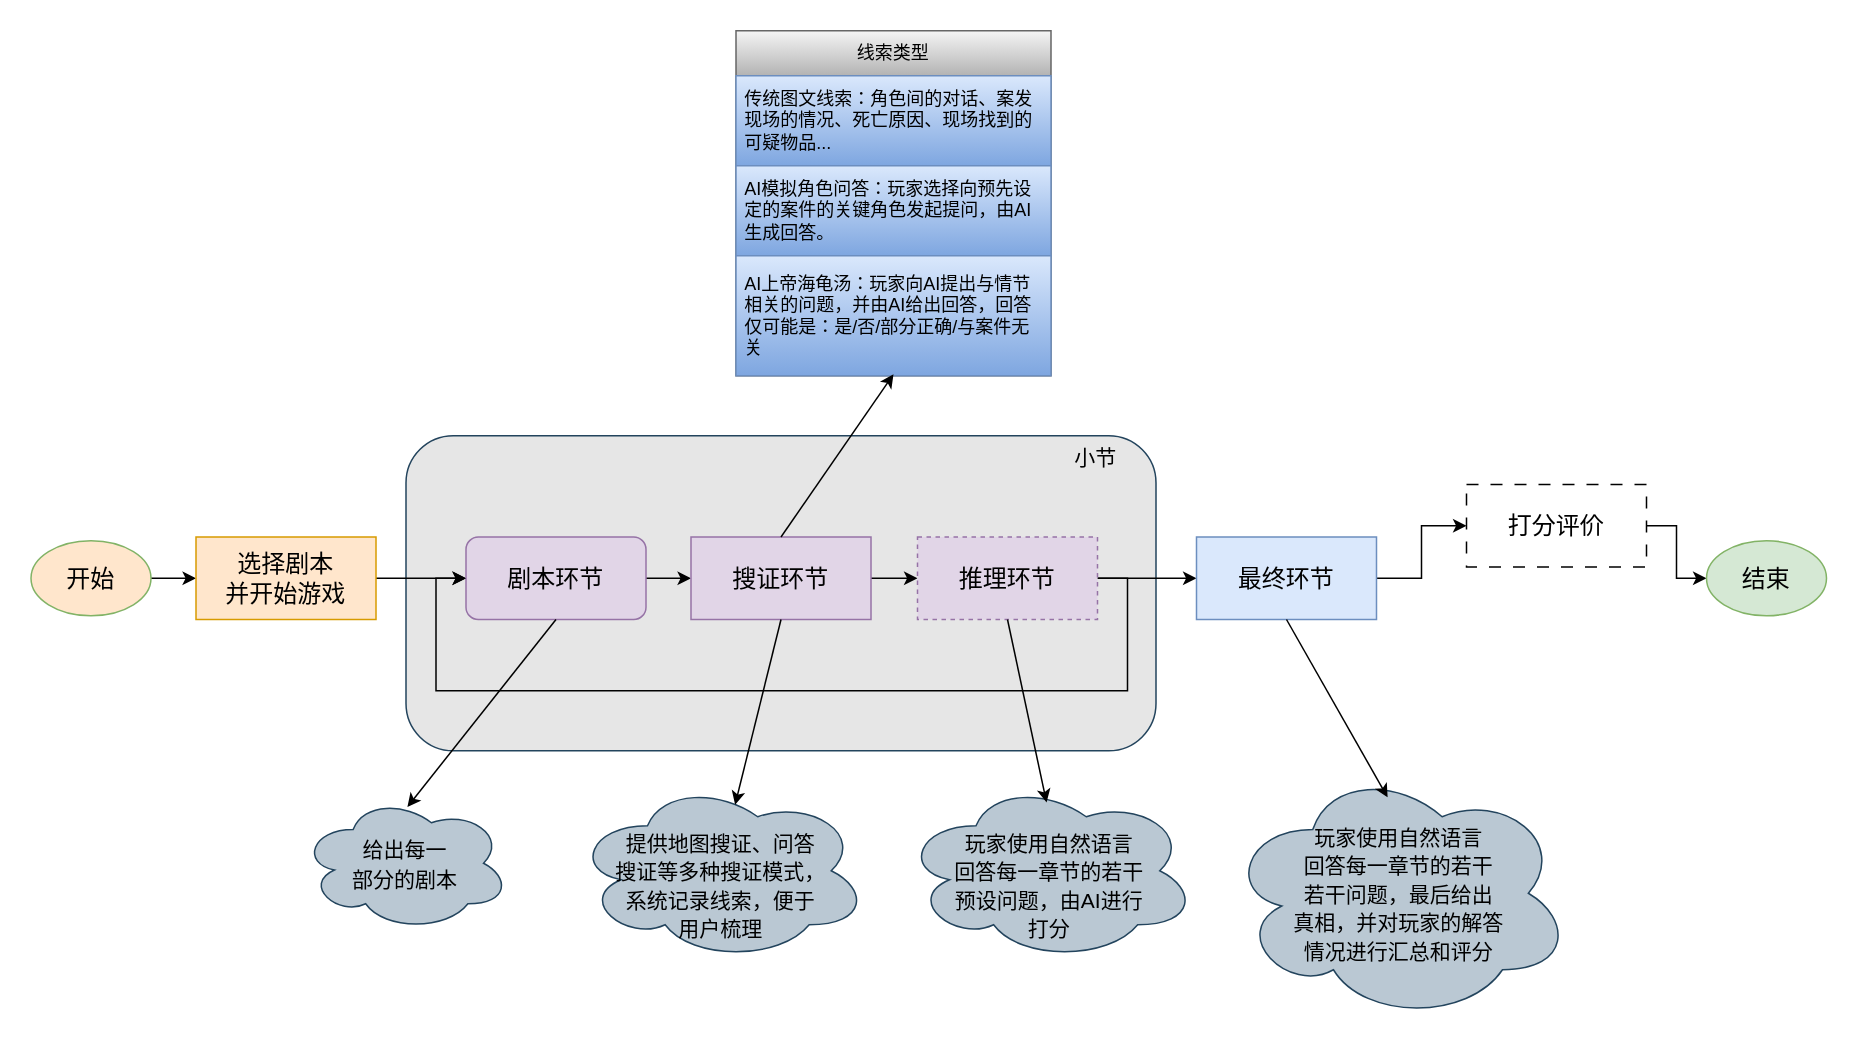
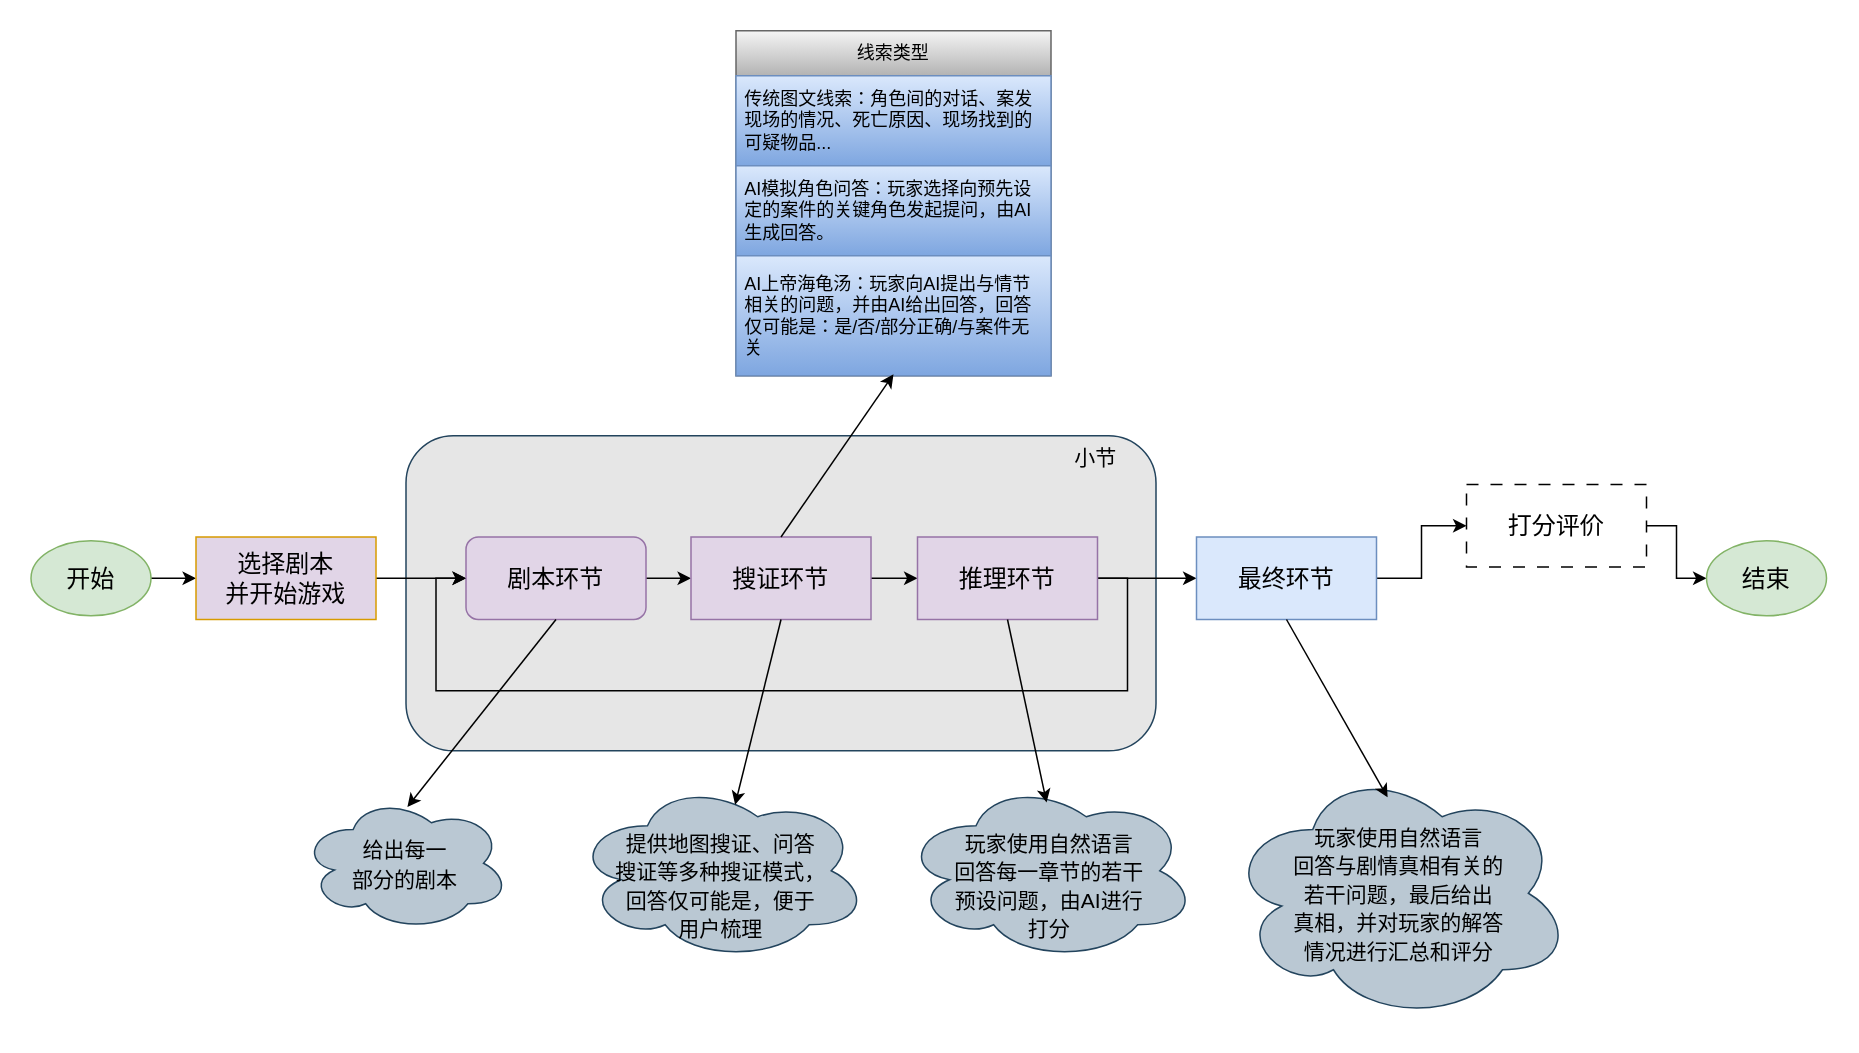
node "开始": fillcolor #ffe6cc -> #d5e8d4
node "选择剧本 并开始游戏": fillcolor #ffe6cc -> #e1d5e7
node "推理环节": style dashed -> solid
node "提供地图搜证、问答 搜证等多种搜证模式， 系统记录线索，便于 用户梳理": label "提供地图搜证、问答 搜证等多种搜证模式， 系统记录线索，便于 用户梳理" -> "提供地图搜证、问答 搜证等多种搜证模式， 回答仅可能是，便于 用户梳理"
node "玩家使用自然语言 回答每一章节的若干 若干问题，最后给出 真相，并对玩家的解答 情况进行汇总和评分": label "玩家使用自然语言 回答每一章节的若干 若干问题，最后给出 真相，并对玩家的解答 情况进行汇总和评分" -> "玩家使用自然语言 回答与剧情真相有关的 若干问题，最后给出 真相，并对玩家的解答 情况进行汇总和评分"
